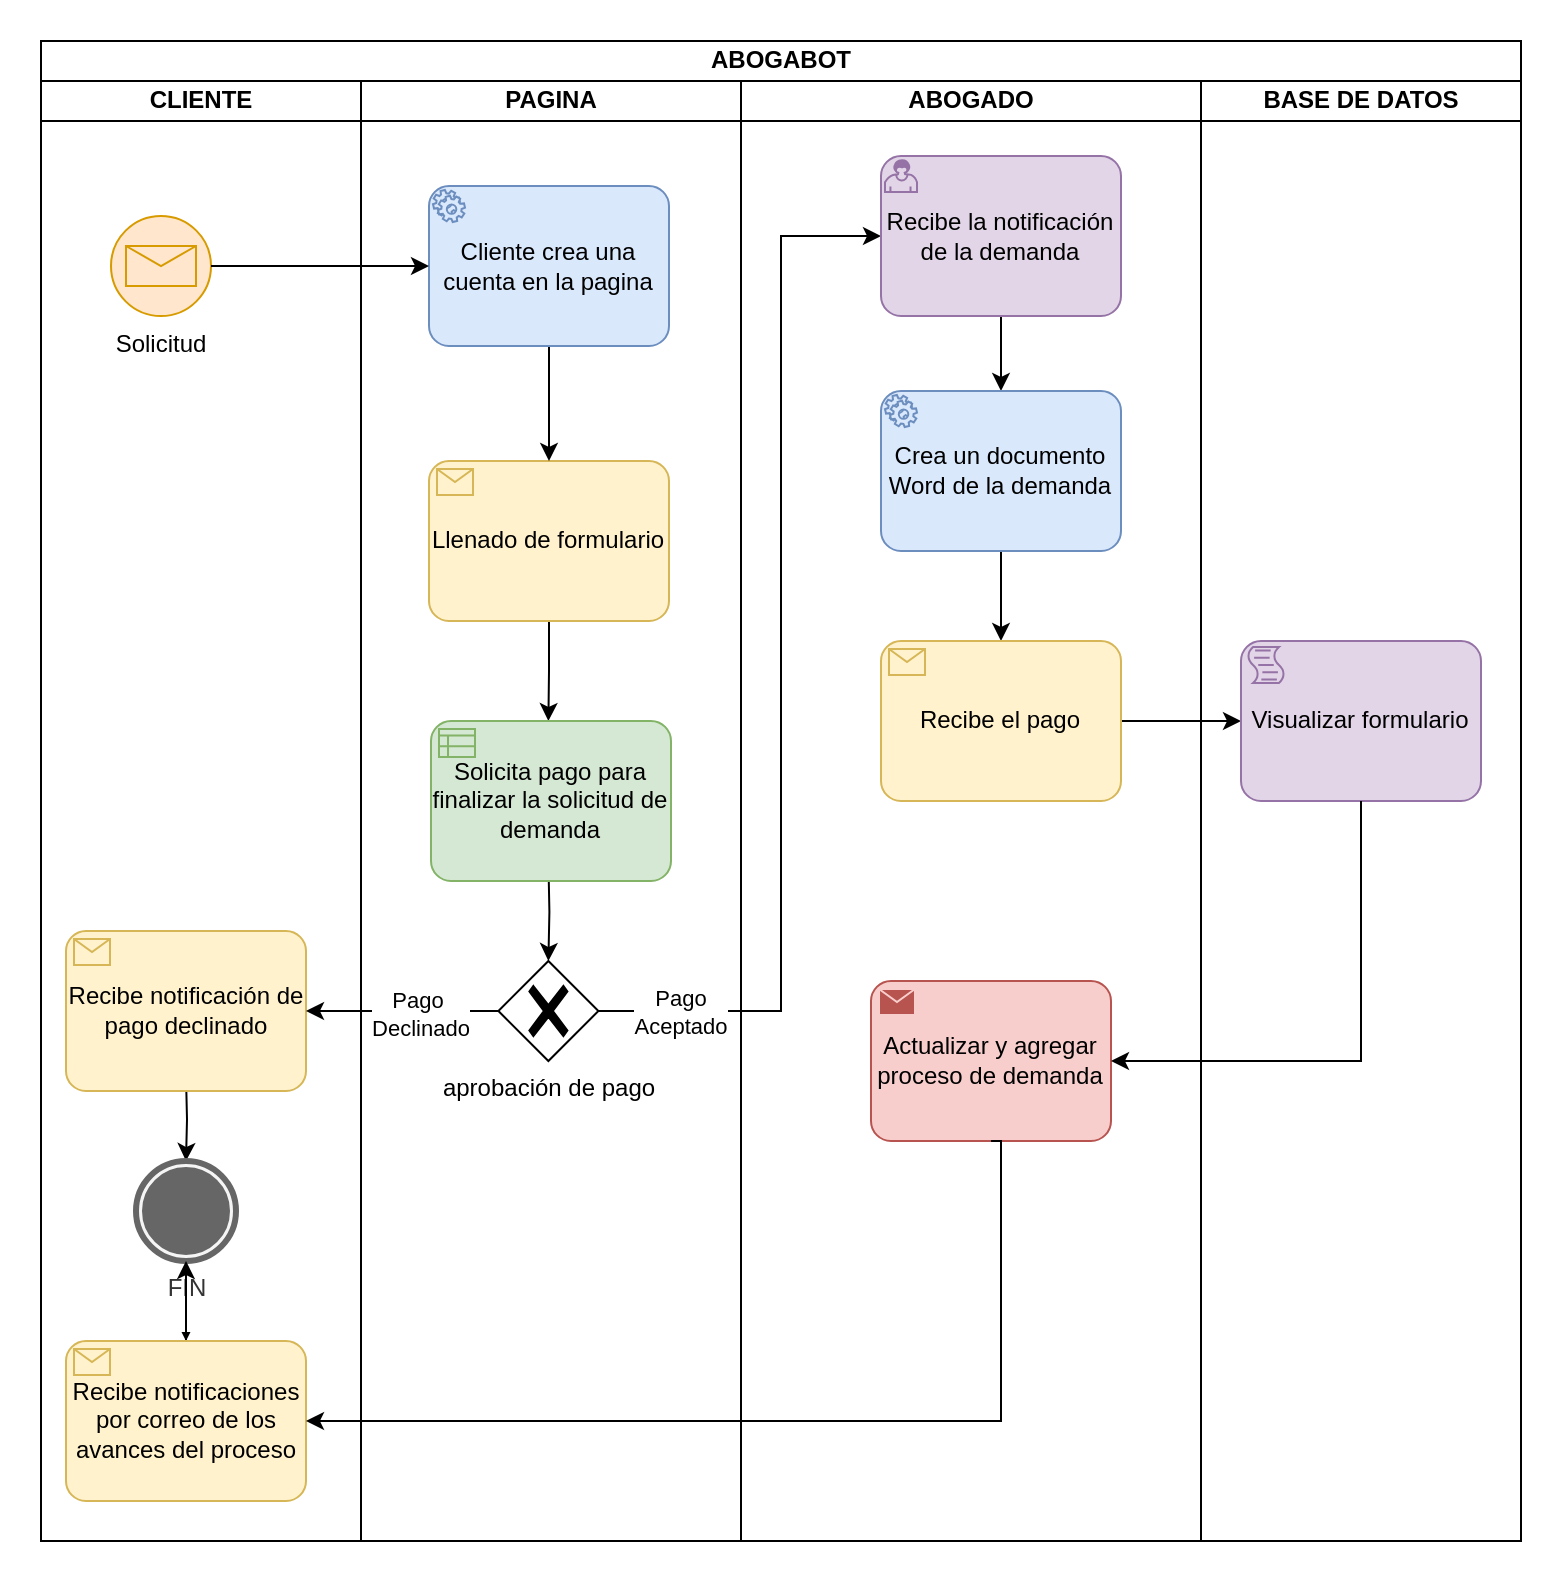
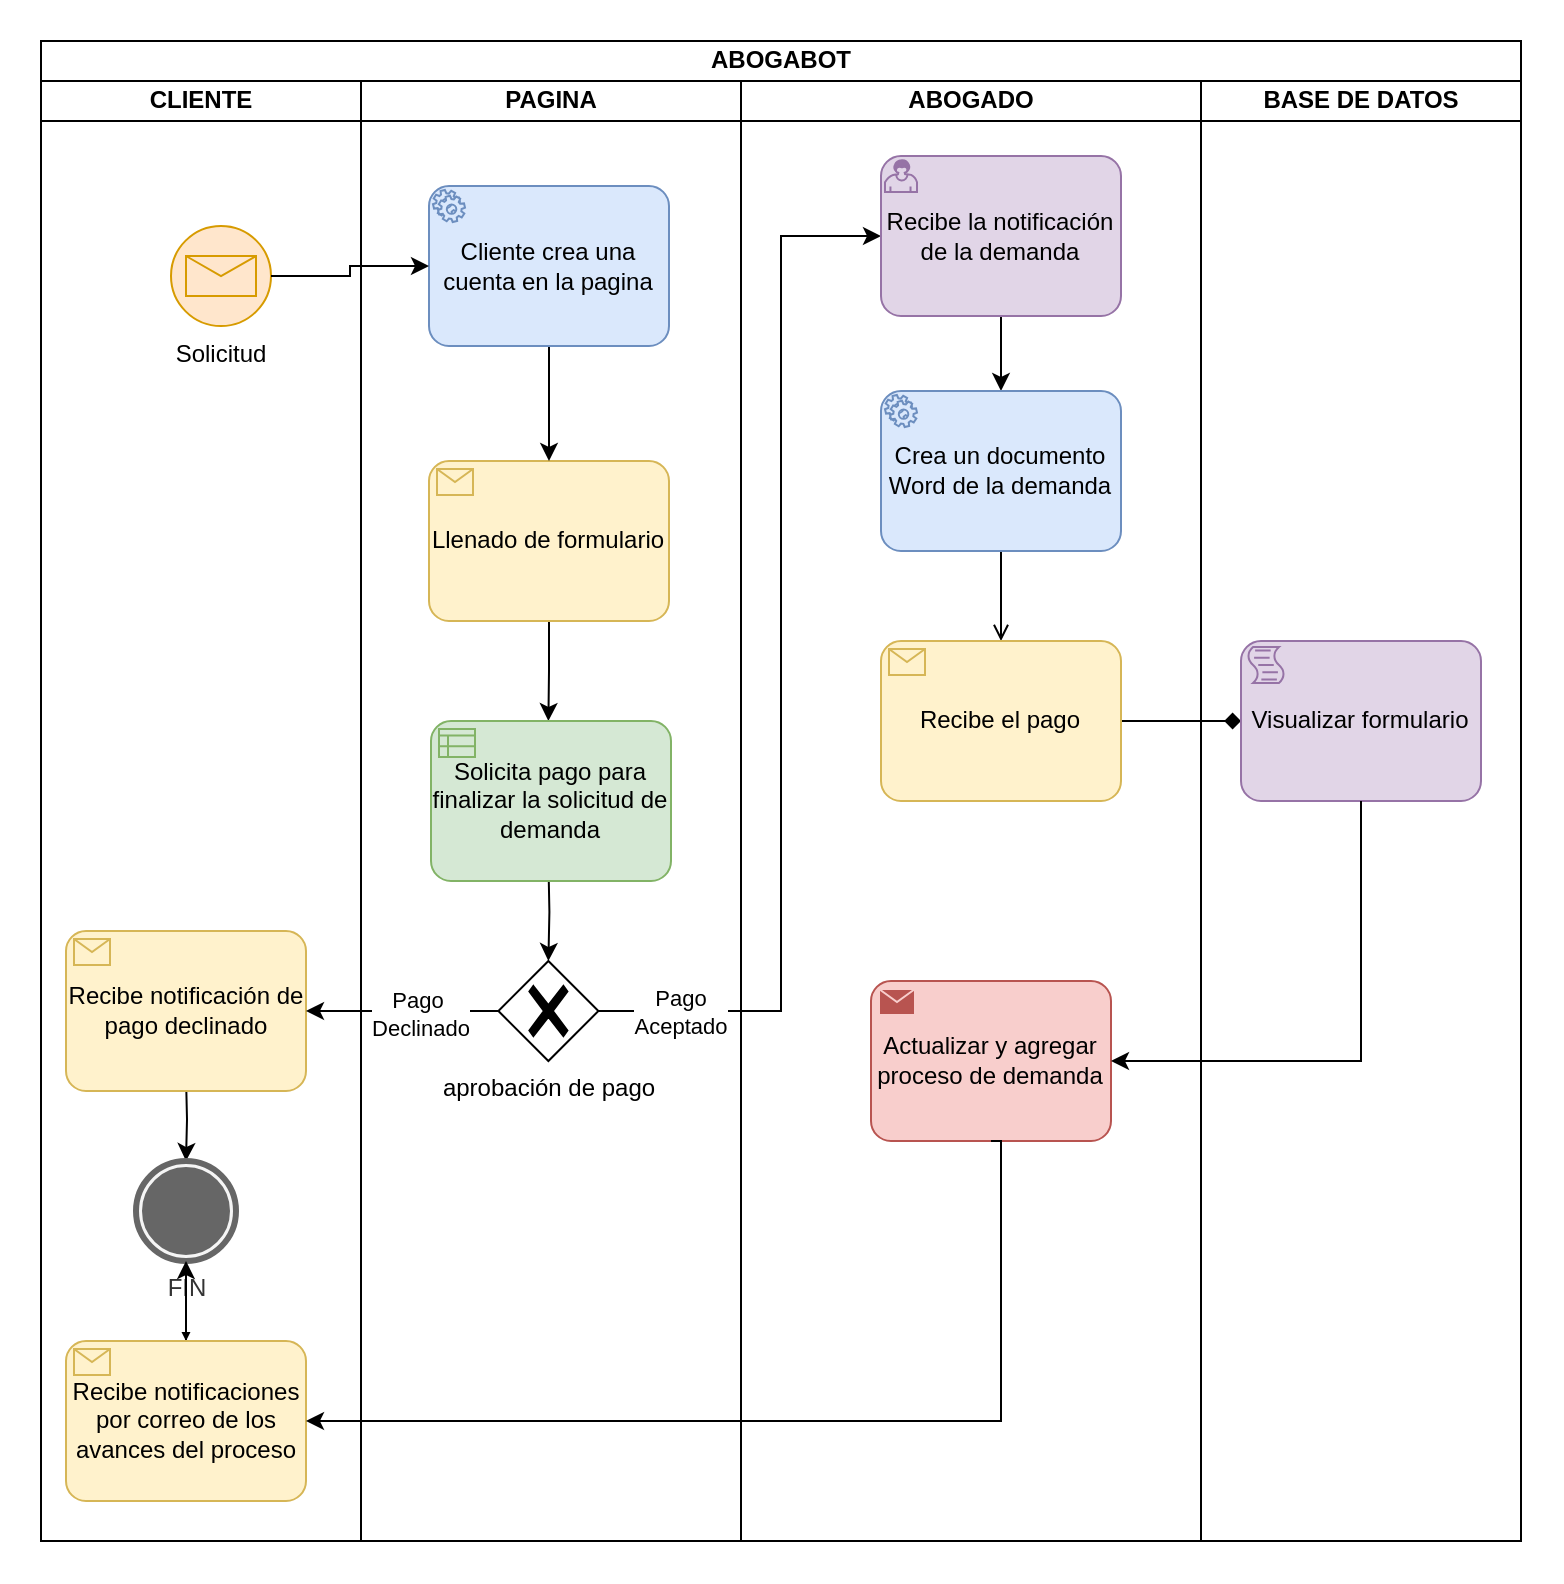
node "Solicitud": moved (161, 266) -> (221, 276)
edge "Crea un documento Word de la demanda" -> "Recibe el pago": arrowhead classic -> open
edge "Recibe el pago" -> "Visualizar formulario": arrowhead classic -> diamond
